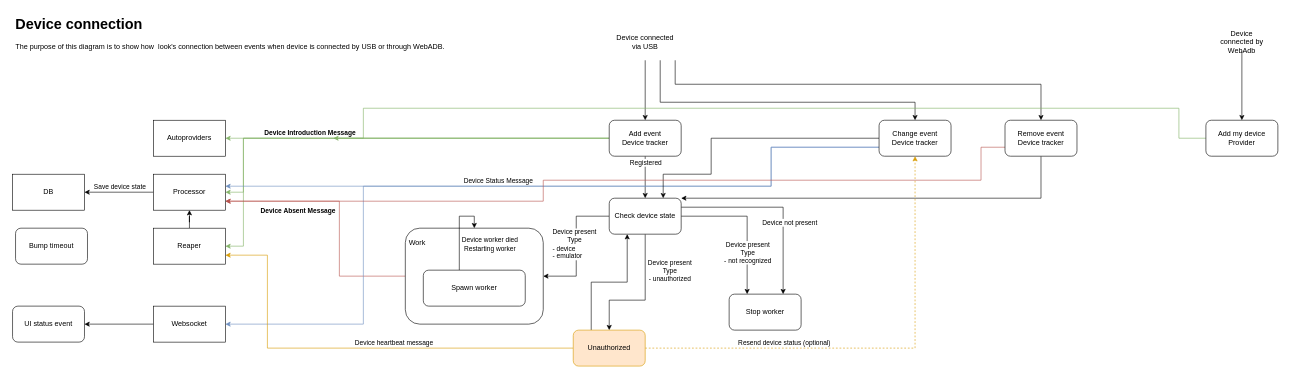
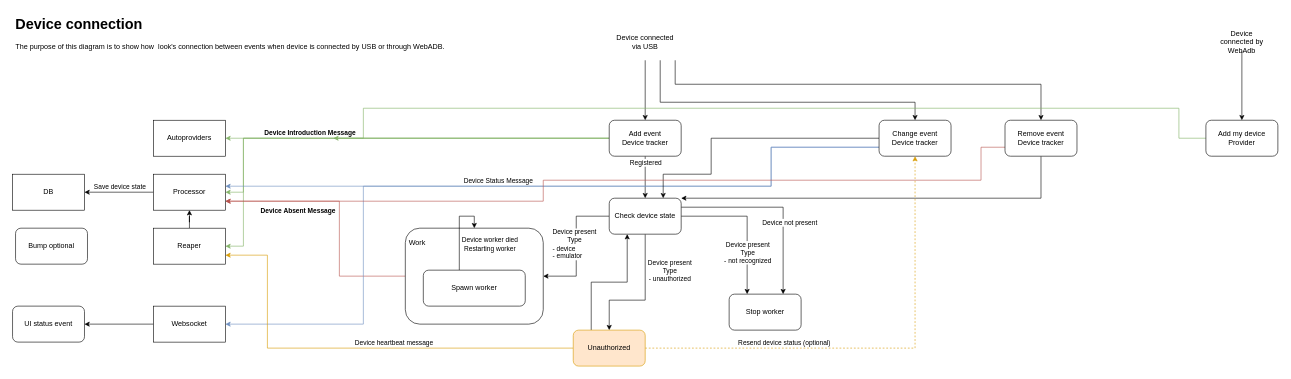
node "Bump timeout": label "Bump timeout" -> "Bump optional"
